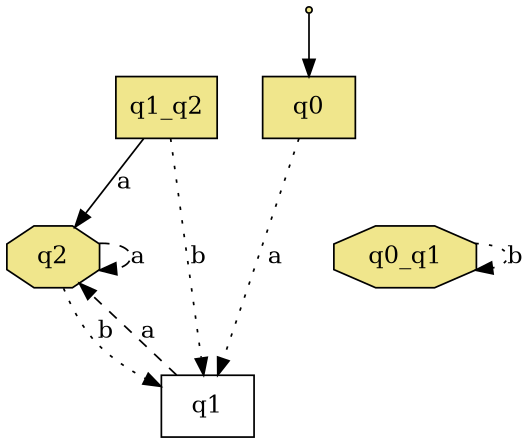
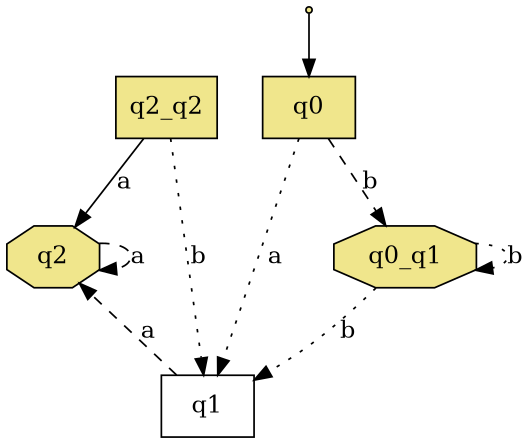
node "q1_q2": label "q1_q2" -> "q2_q2"
edge "q0" -> "q0_q1": added, label "b"
edge "q2" -> "q1": now "q0_q1" -> "q1"
